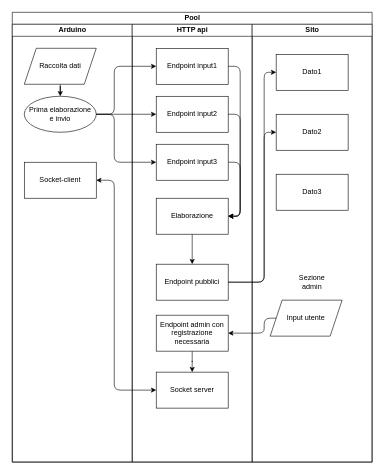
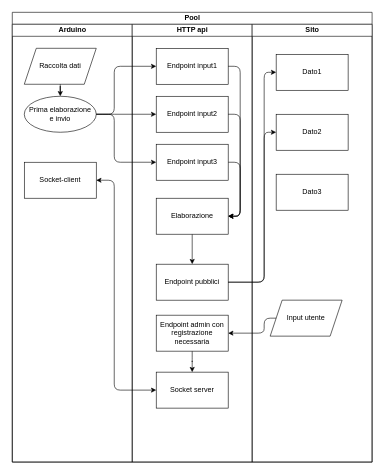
node "Sezione admin": removed
